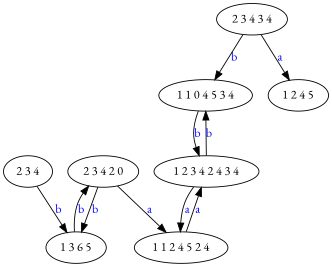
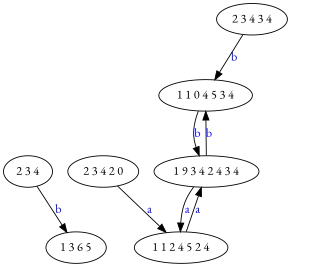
node "1 2 4 5": removed
node "1 2 3 4 2 4 3 4": label "1 2 3 4 2 4 3 4" -> "1 9 3 4 2 4 3 4"
edge "2 3 4 2 0" -> "1 3 6 5": removed, label "b"
edge "1 3 6 5" -> "2 3 4 2 0": removed, label "b"
